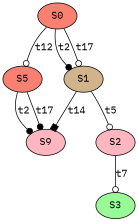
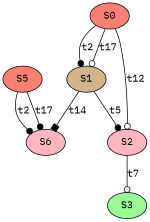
edge "S0" -> "S5": now "S0" -> "S2"
edge "S1" -> "S2": arrowhead odot -> dot
node "S9": label "S9" -> "S6"
